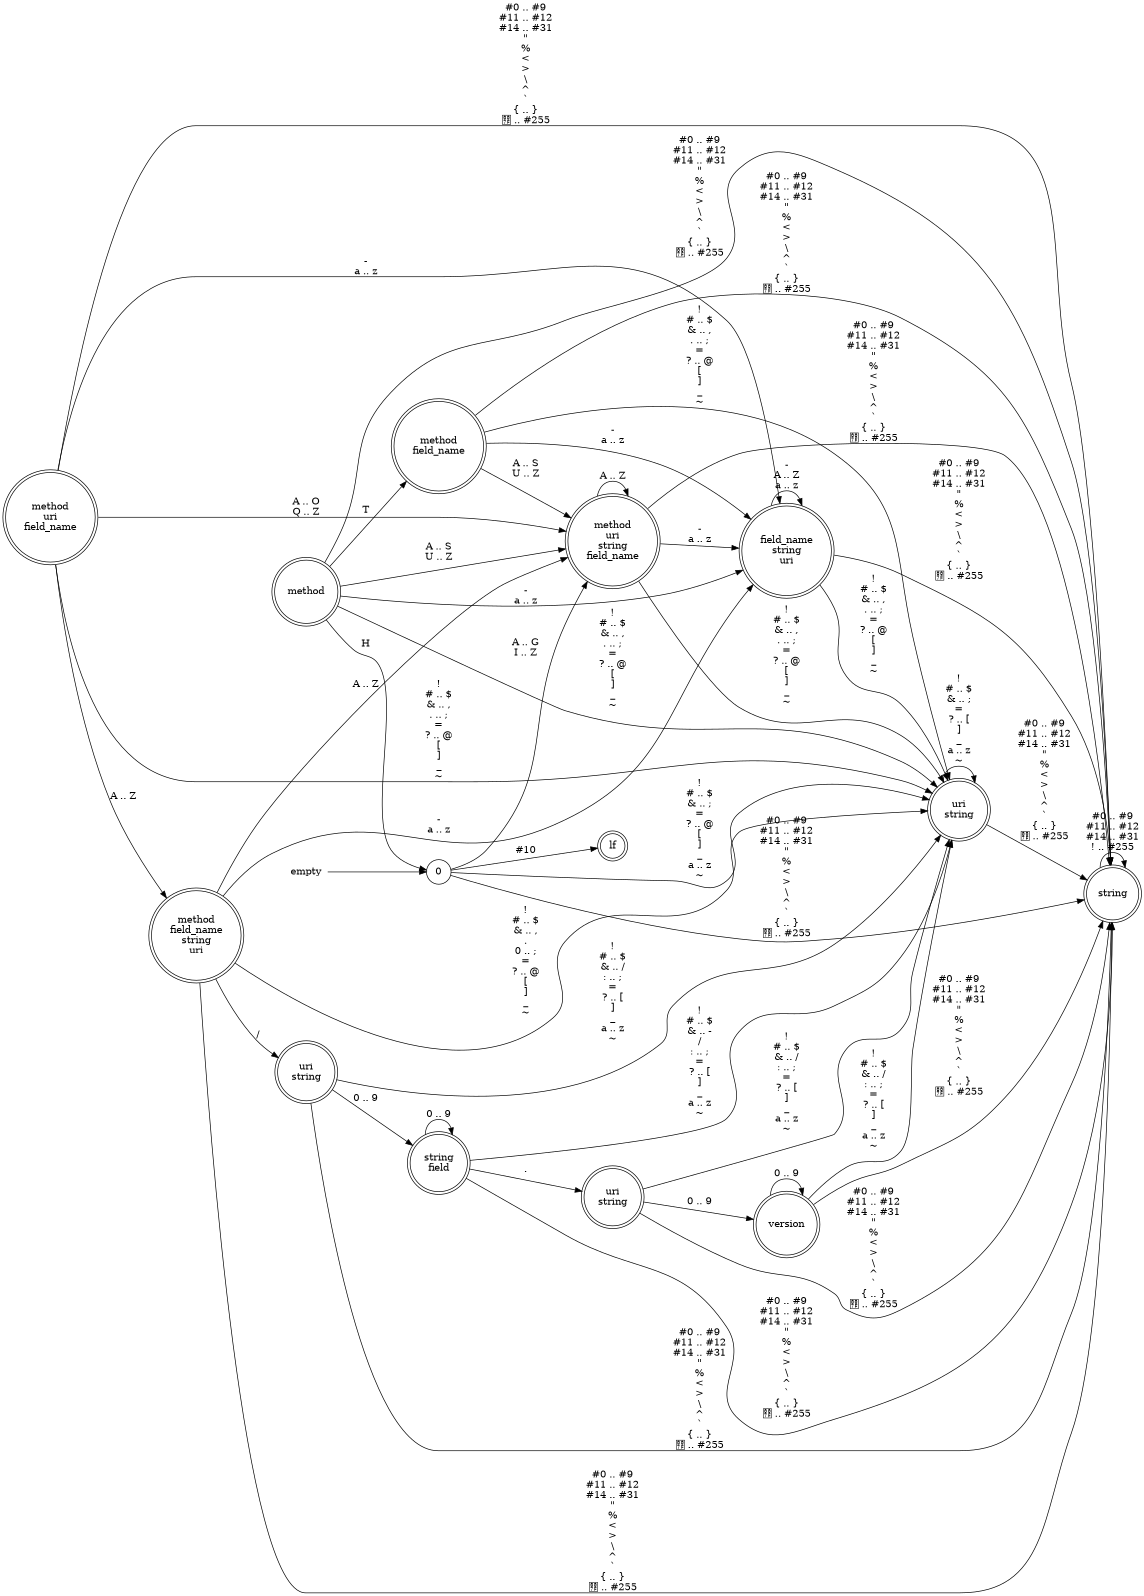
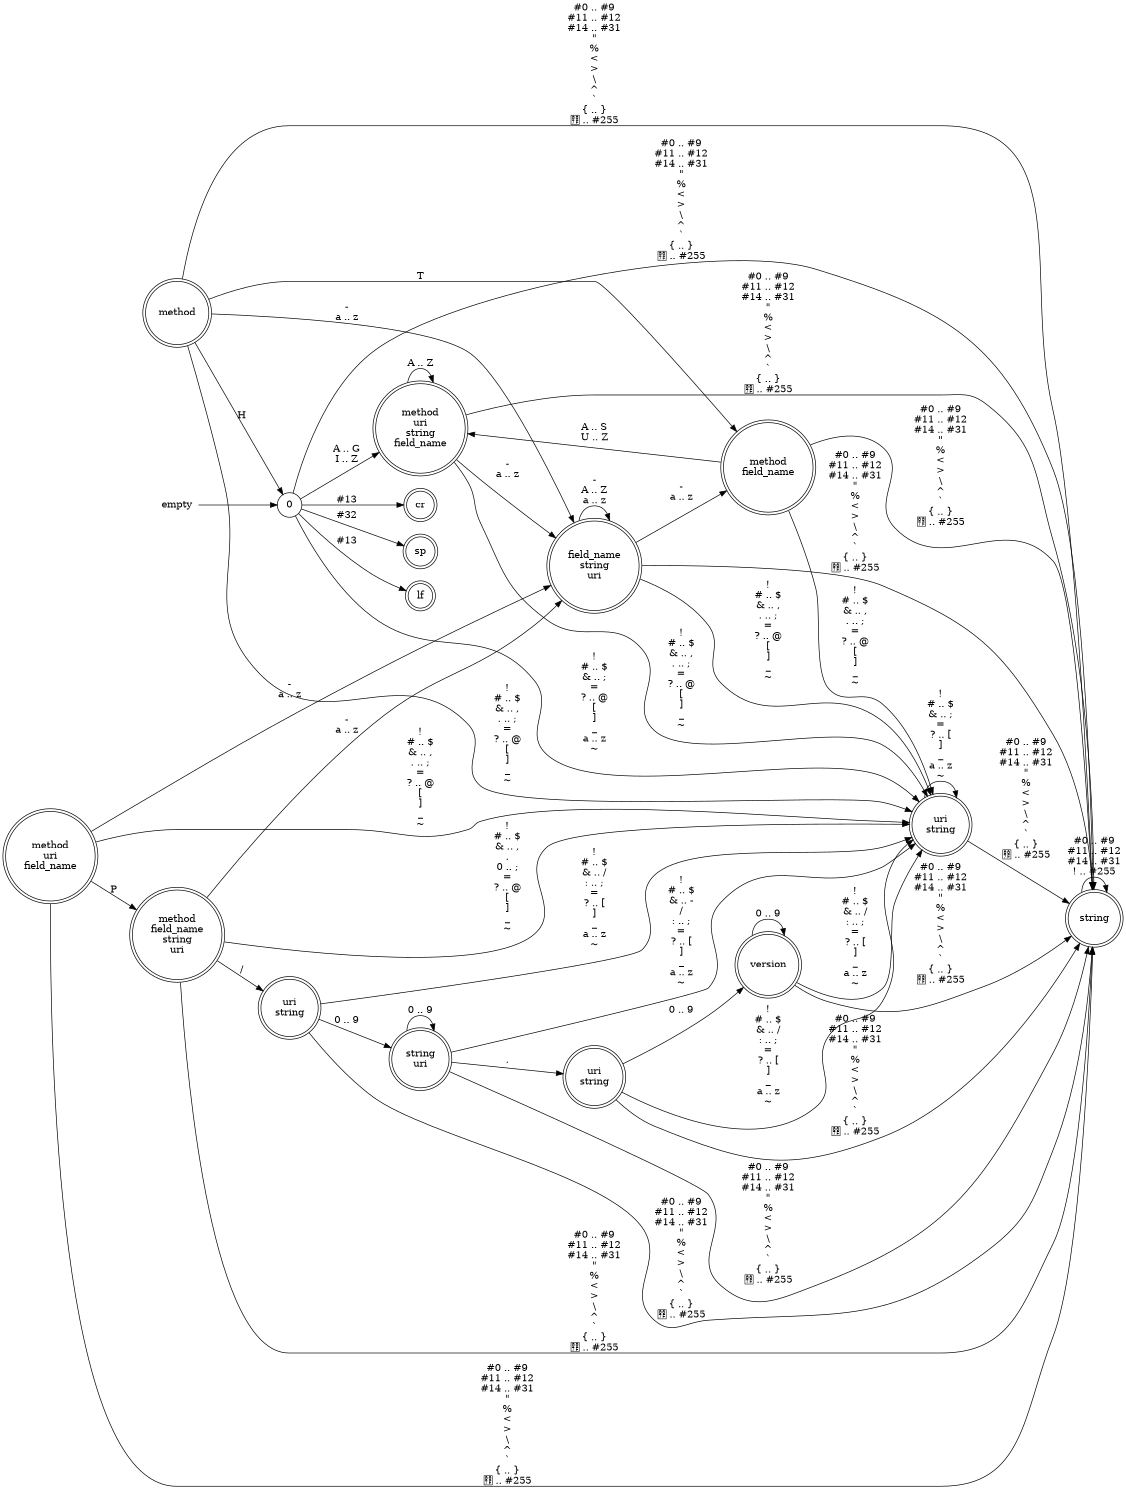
edge "method field_name" -> "field_name string uri": reversed
node "cr": added
edge "method uri field_name" -> "method uri string field_name": removed, label "A .. O Q .. Z"
node "sp": added
edge "method" -> "method uri string field_name": removed, label "A .. S U .. Z"
edge "method field_name string uri" -> "method uri string field_name": removed, label "A .. Z"
edge "method uri field_name" -> "method field_name string uri": label "A .. Z" -> "P"
edge "0" -> "lf": label "#10" -> "#13"
node "string field": label "string field" -> "string uri"
